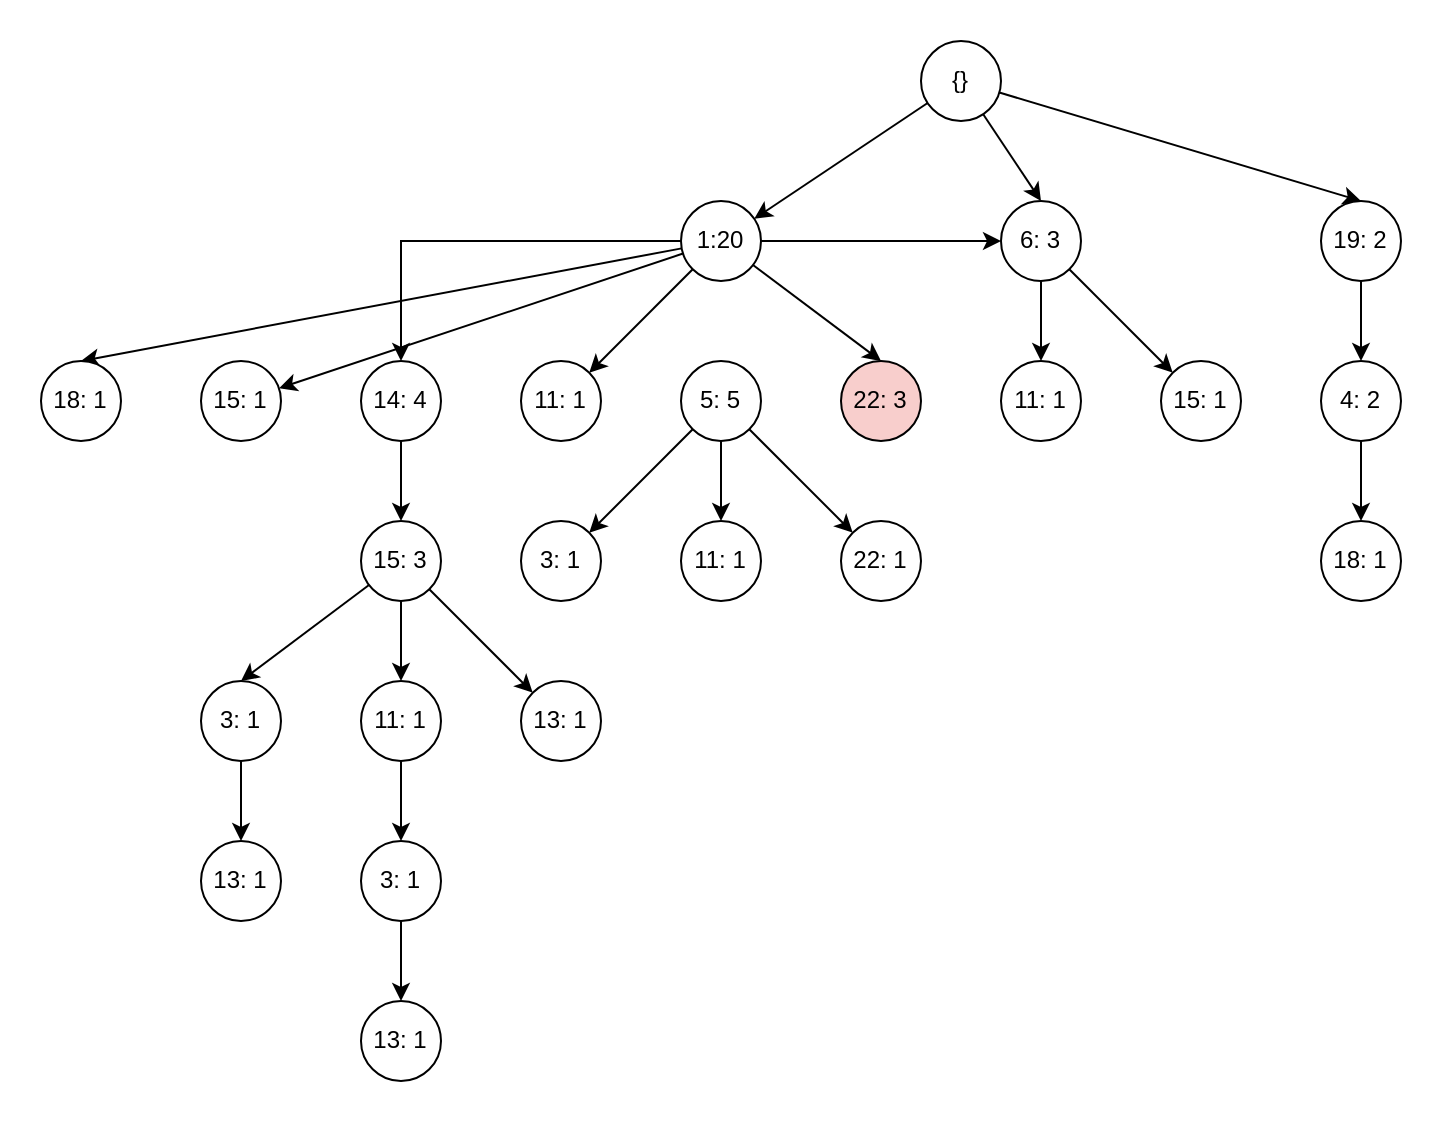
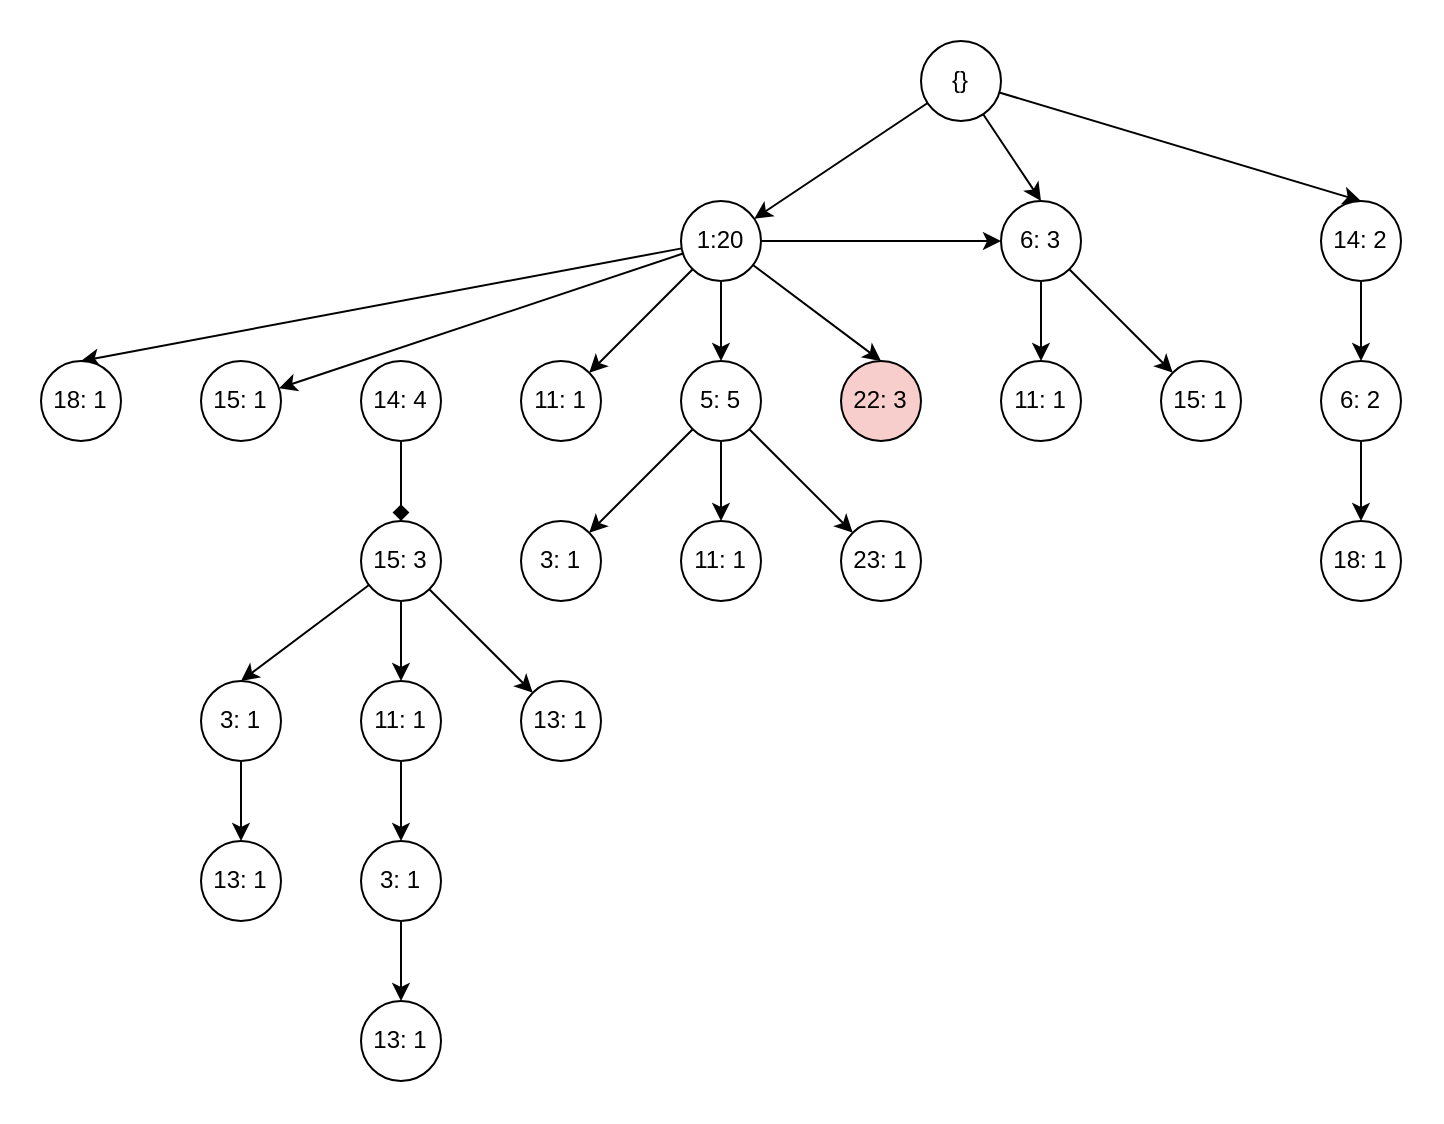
edge "1:20" -> "14: 4": now "1:20" -> "5: 5"
node "19: 2": label "19: 2" -> "14: 2"
node "4: 2": label "4: 2" -> "6: 2"
edge "14: 4" -> "15: 3": arrowhead classic -> diamond
node "22: 1": label "22: 1" -> "23: 1"
